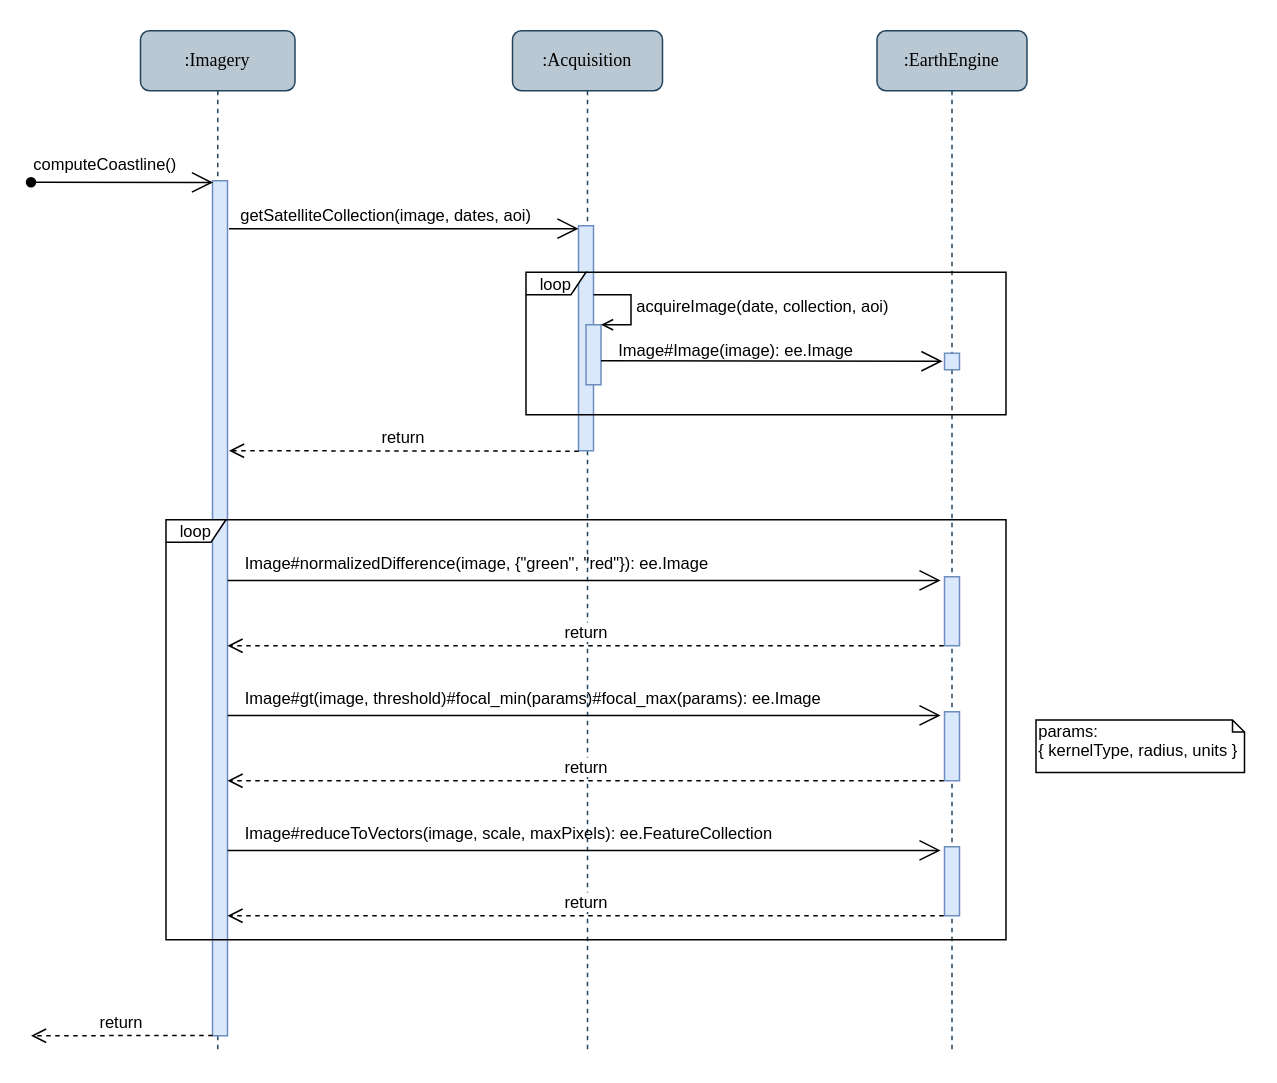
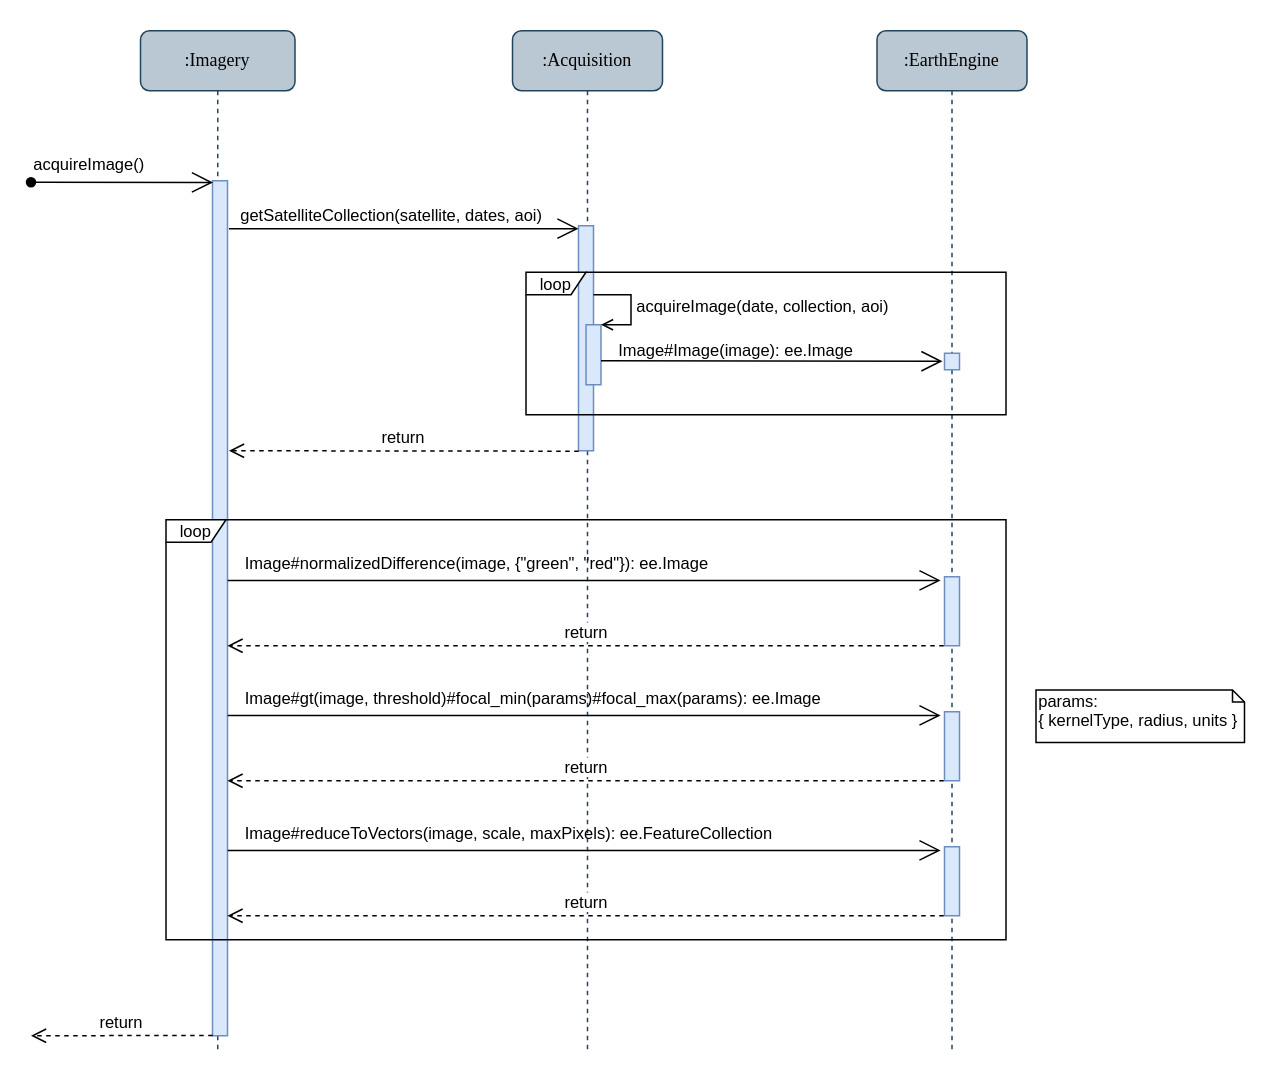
node "computeCoastline()": label "computeCoastline()" -> "acquireImage()"
node "getSatelliteCollection(image, dates, aoi)": label "getSatelliteCollection(image, dates, aoi)" -> "getSatelliteCollection(satellite, dates, aoi)"
node "params: { kernelType, radius, units }": moved (1140, 746) -> (1140, 716)
